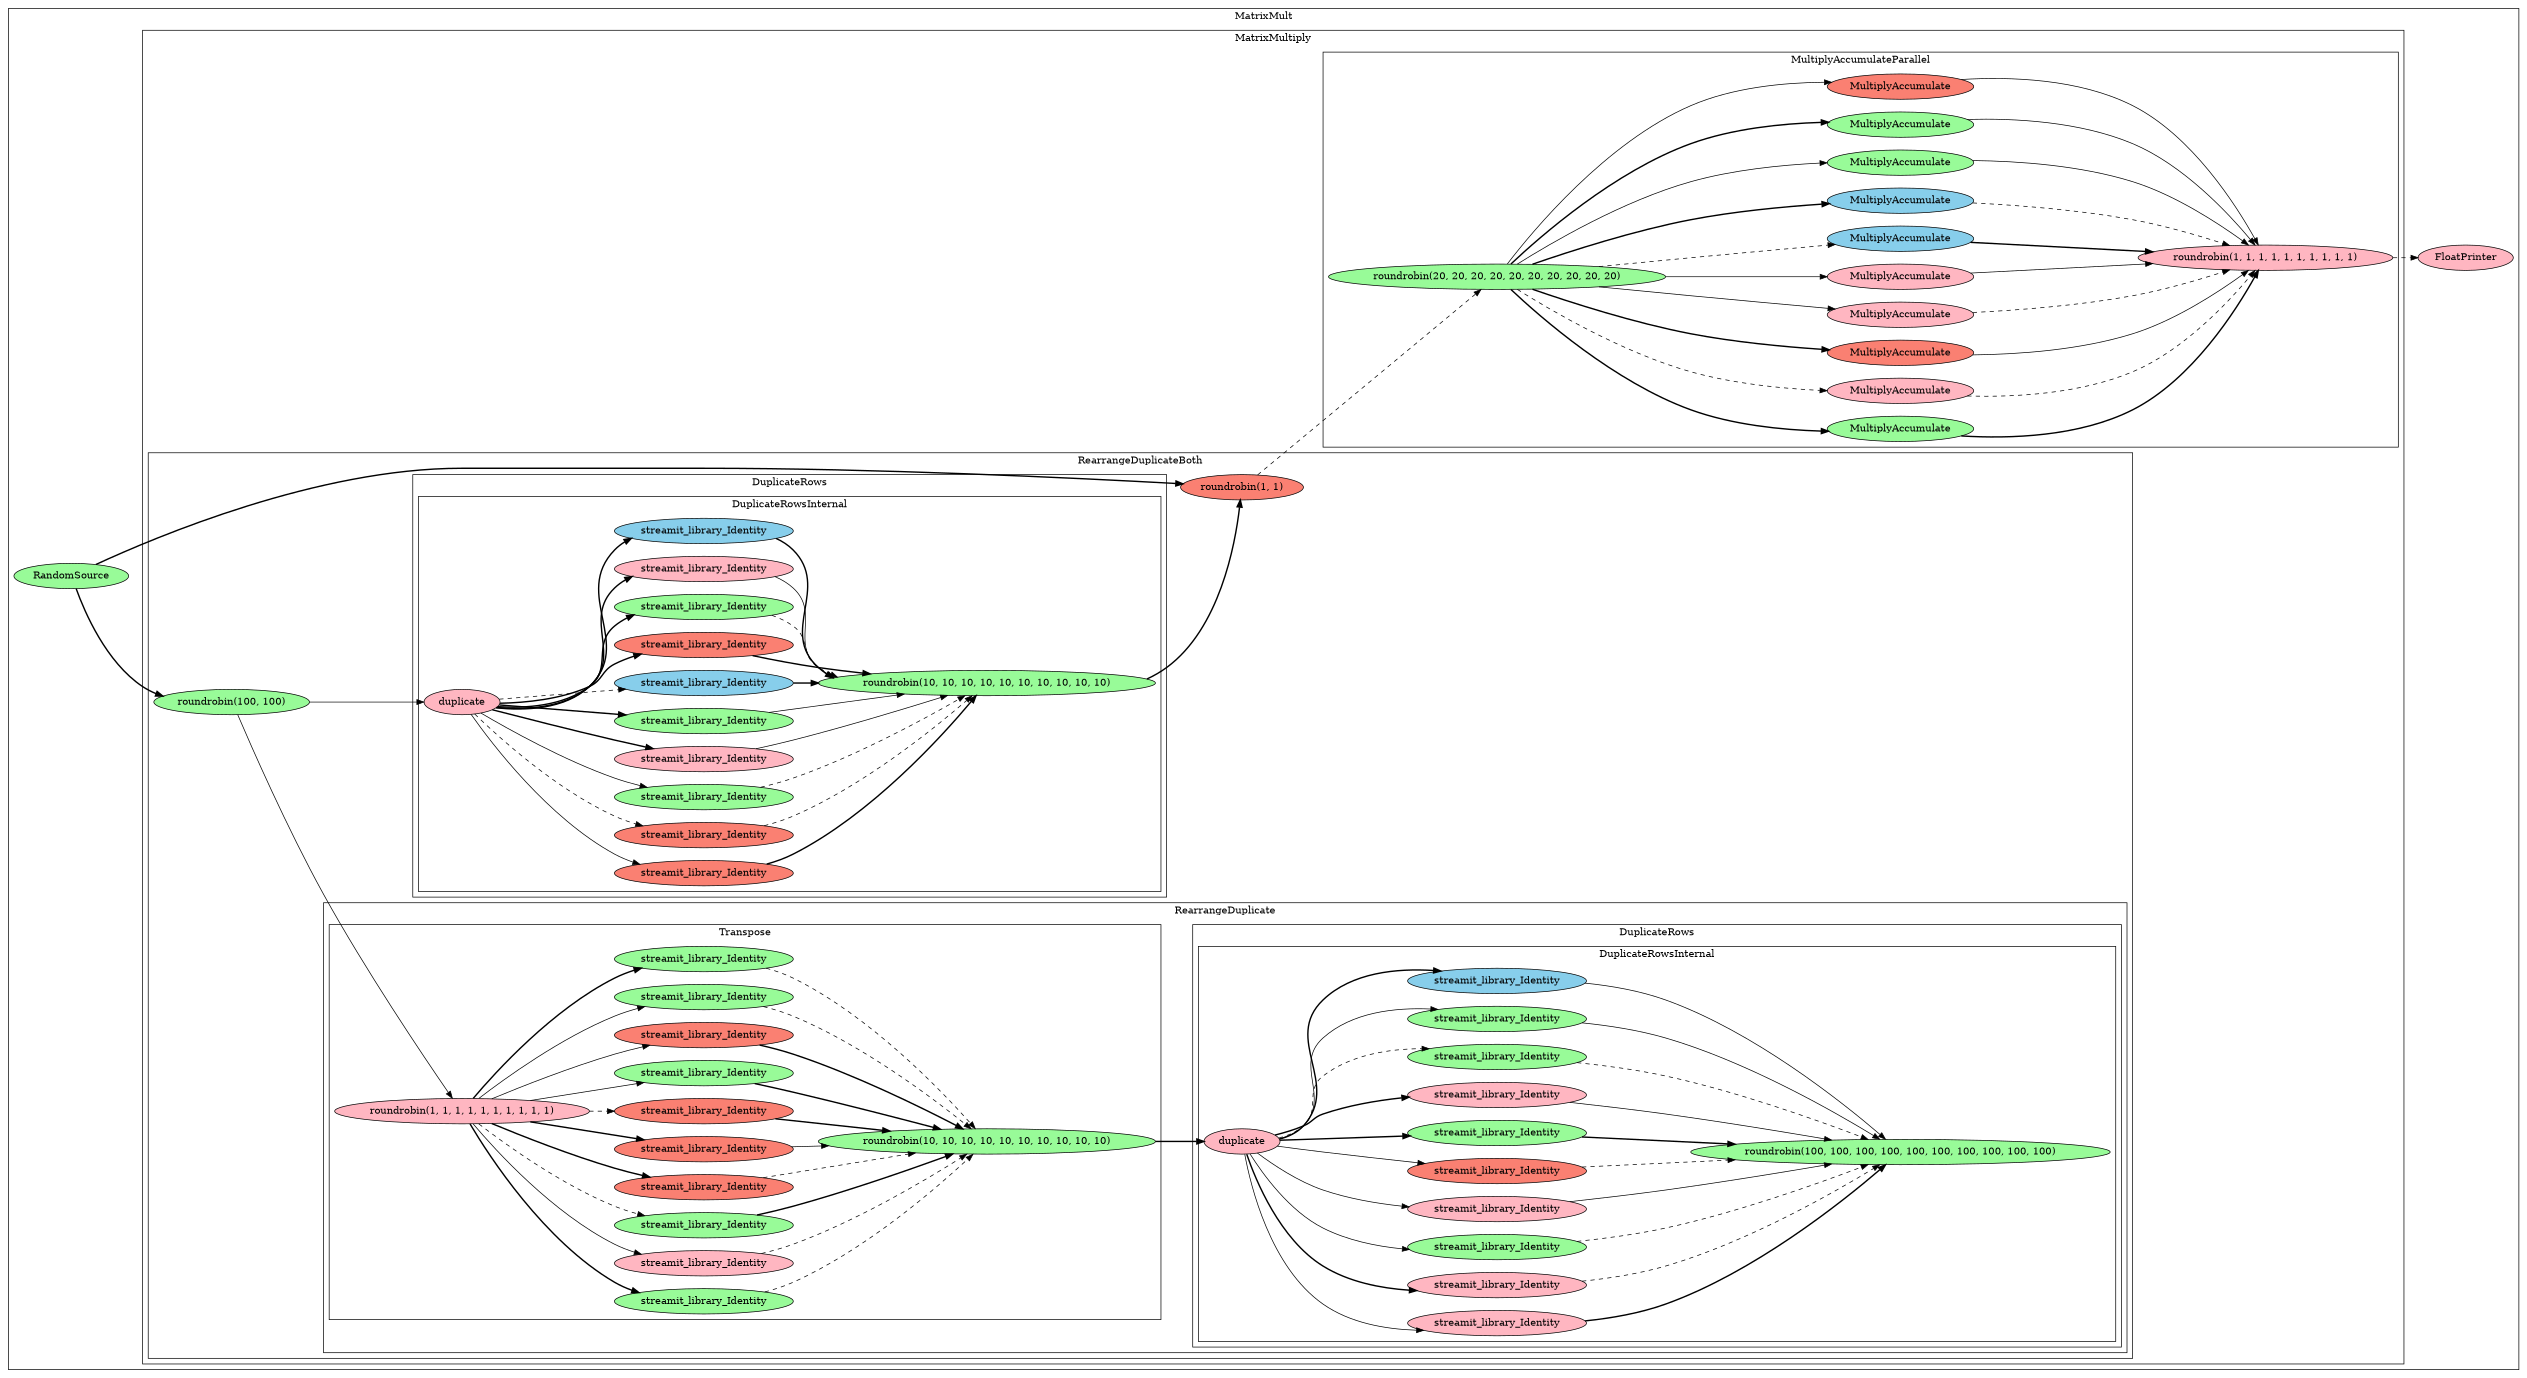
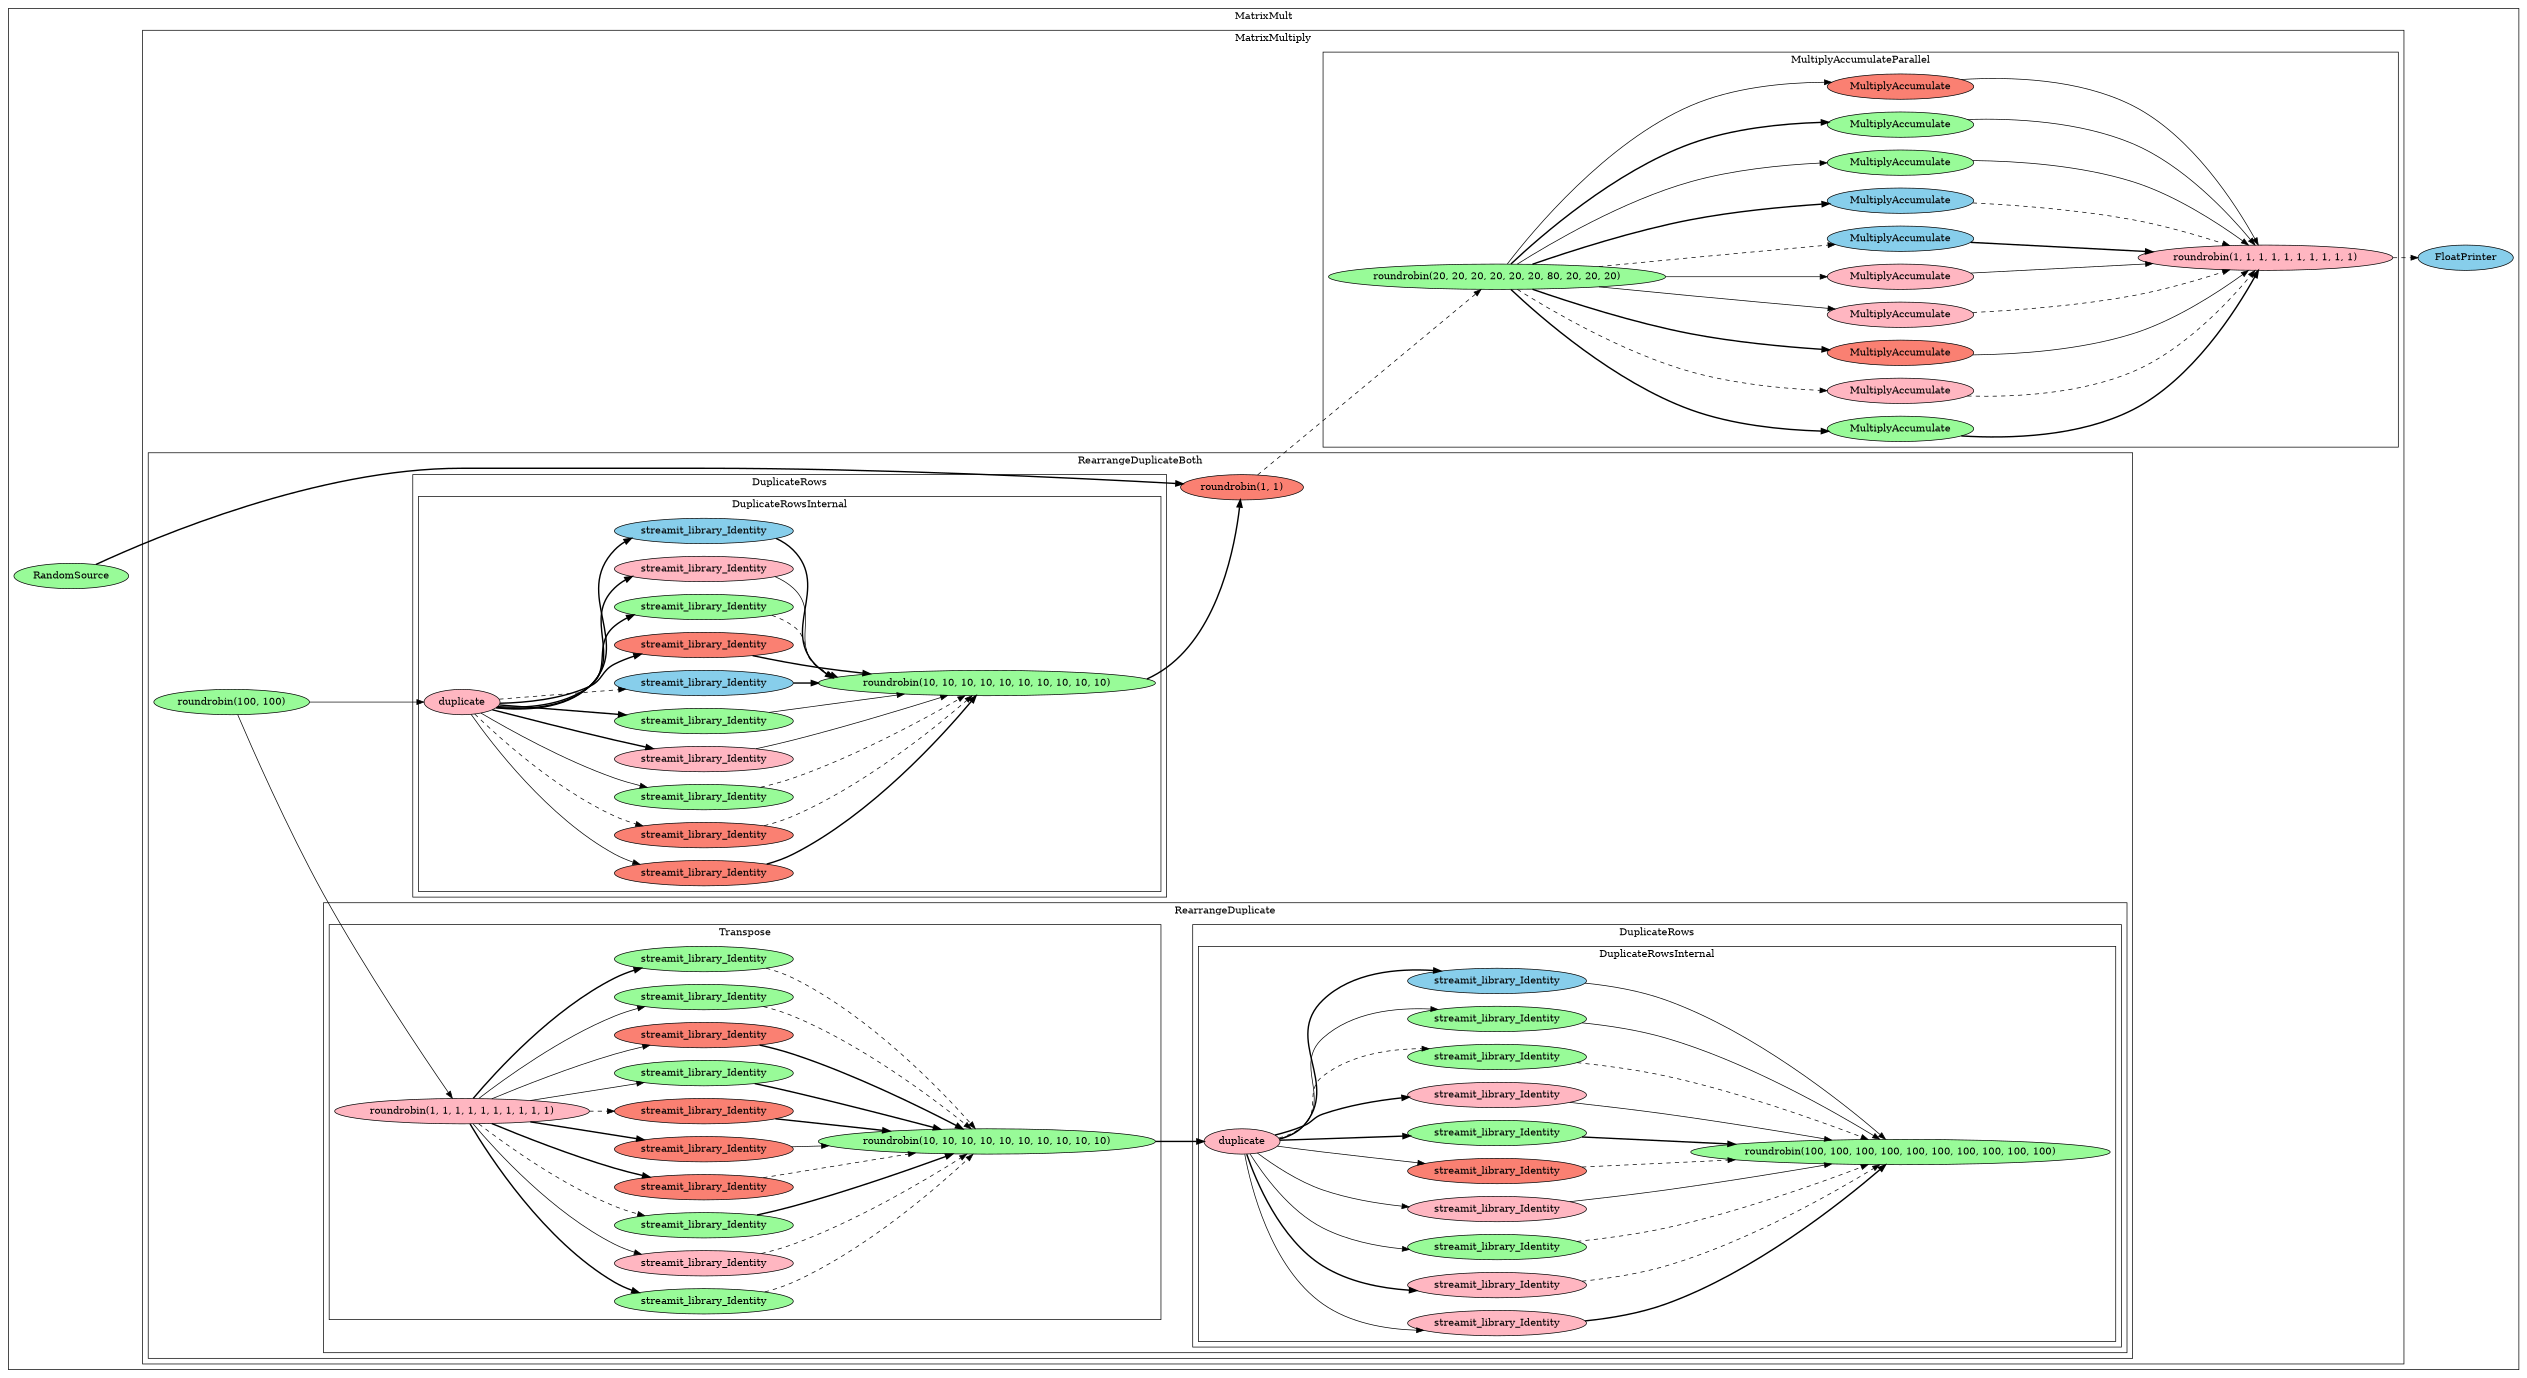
node "FloatPrinter": fillcolor lightpink -> skyblue
node "roundrobin(20, 20, 20, 20, 20, 20, 20, 20, 20, 20)": label "roundrobin(20, 20, 20, 20, 20, 20, 20, 20, 20, 20)" -> "roundrobin(20, 20, 20, 20, 20, 20, 80, 20, 20, 20)"
edge "RandomSource" -> "roundrobin(100, 100)": removed
